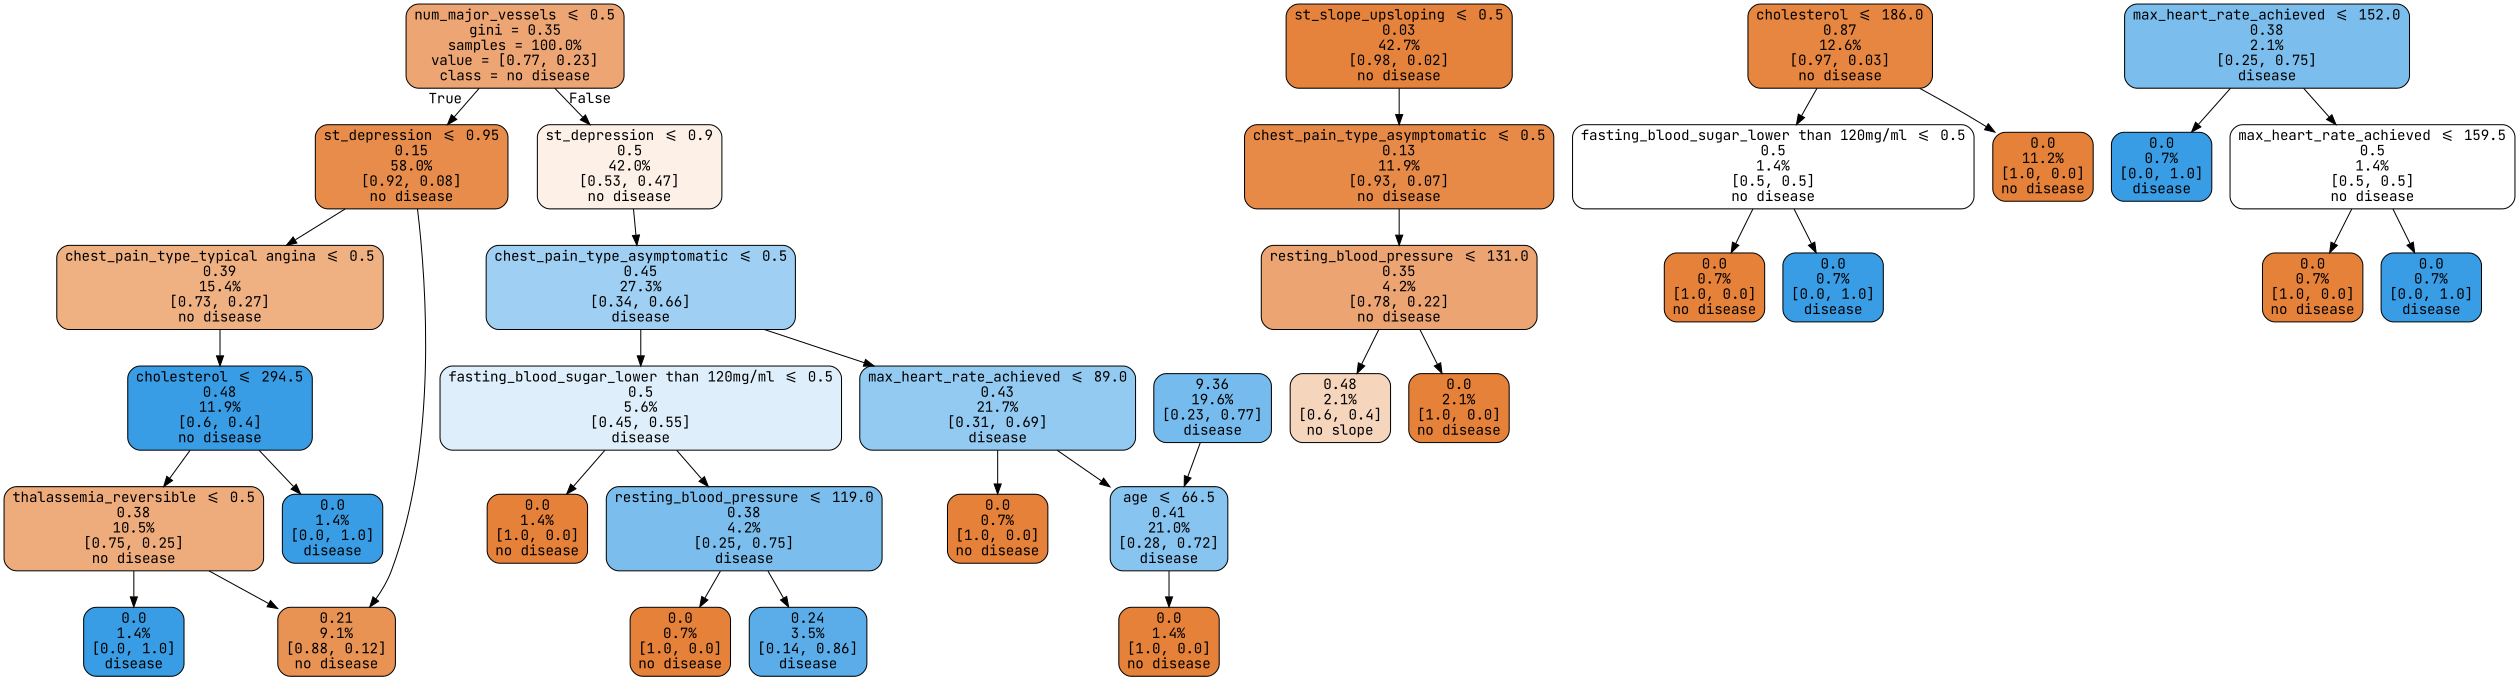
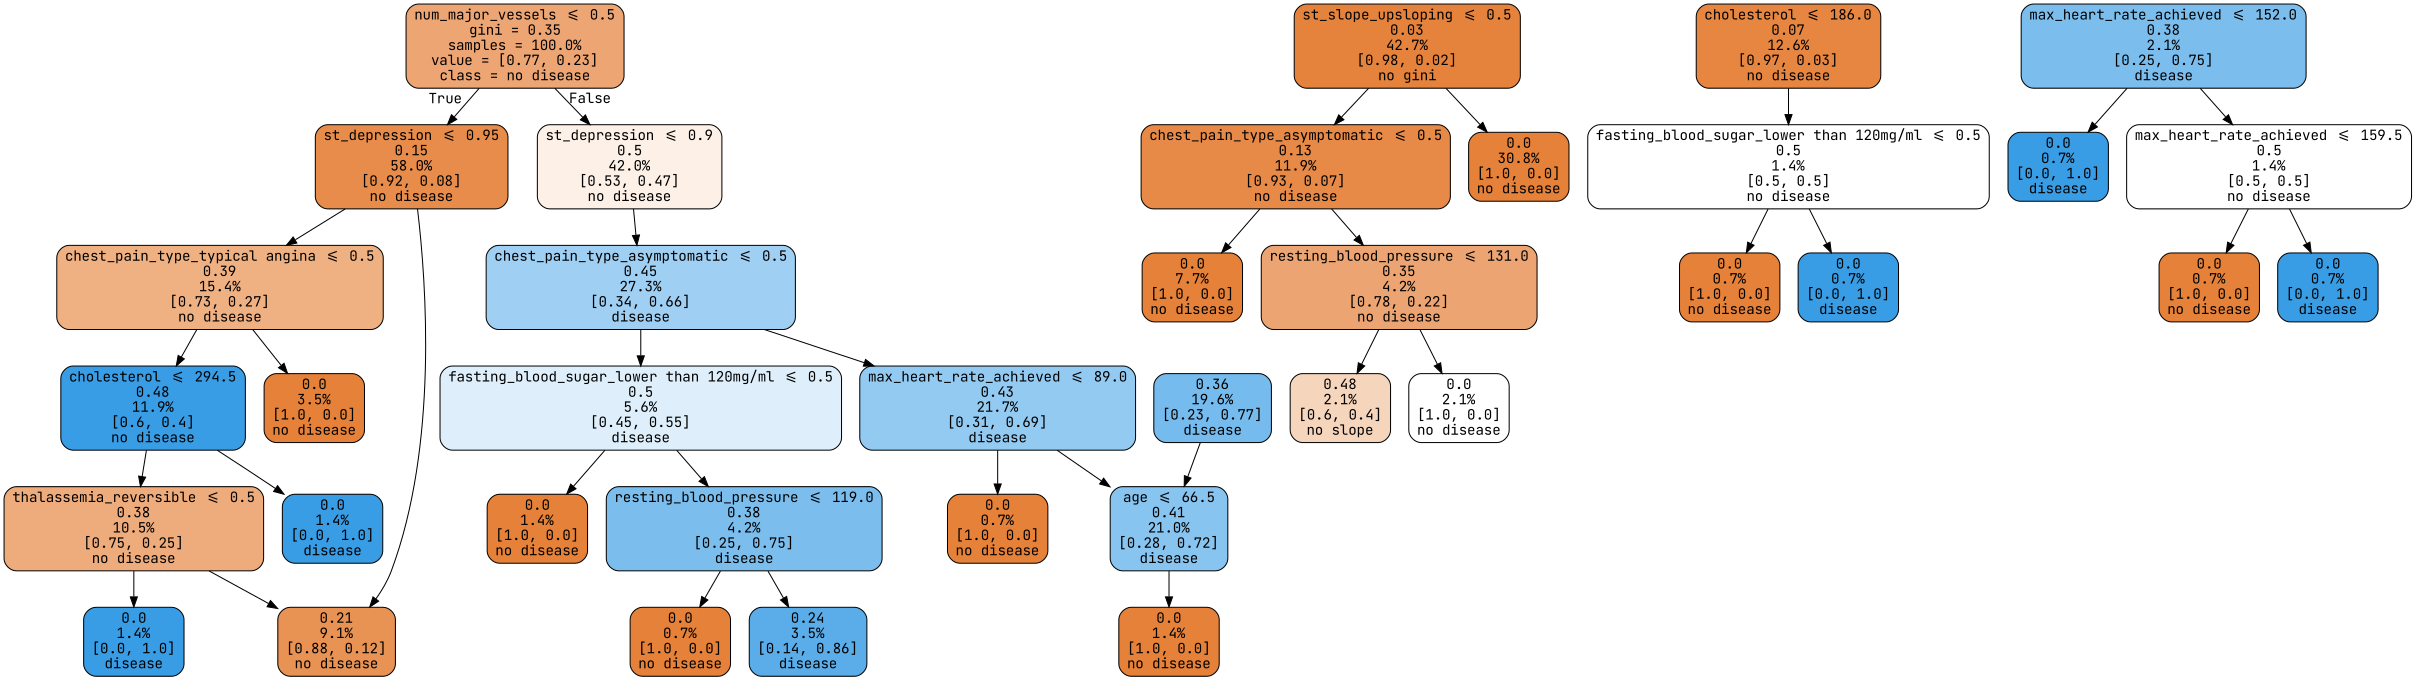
node "st_slope_upsloping <= 0.5 0.03 42.7% [0.98, 0.02] no disease": label "st_slope_upsloping <= 0.5 0.03 42.7% [0.98, 0.02] no disease" -> "st_slope_upsloping <= 0.5 0.03 42.7% [0.98, 0.02] no gini"
node "cholesterol <= 186.0 0.87 12.6% [0.97, 0.03] no disease": label "cholesterol <= 186.0 0.87 12.6% [0.97, 0.03] no disease" -> "cholesterol <= 186.0 0.07 12.6% [0.97, 0.03] no disease"
node "0.0 30.8% [1.0, 0.0] no disease": added
node "0.0 11.2% [1.0, 0.0] no disease": removed
node "0.0 7.7% [1.0, 0.0] no disease": added
node "0.0 3.5% [1.0, 0.0] no disease": added
node "9.36 19.6% [0.23, 0.77] disease": label "9.36 19.6% [0.23, 0.77] disease" -> "0.36 19.6% [0.23, 0.77] disease"
node "0.0 2.1% [1.0, 0.0] no disease": fillcolor #e58139 -> #ffffff
